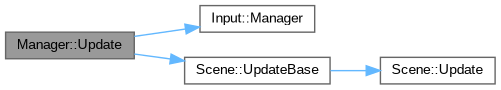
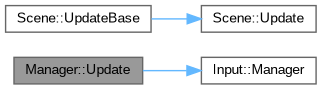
edge "Manager::Update" -> "Scene::UpdateBase": removed
